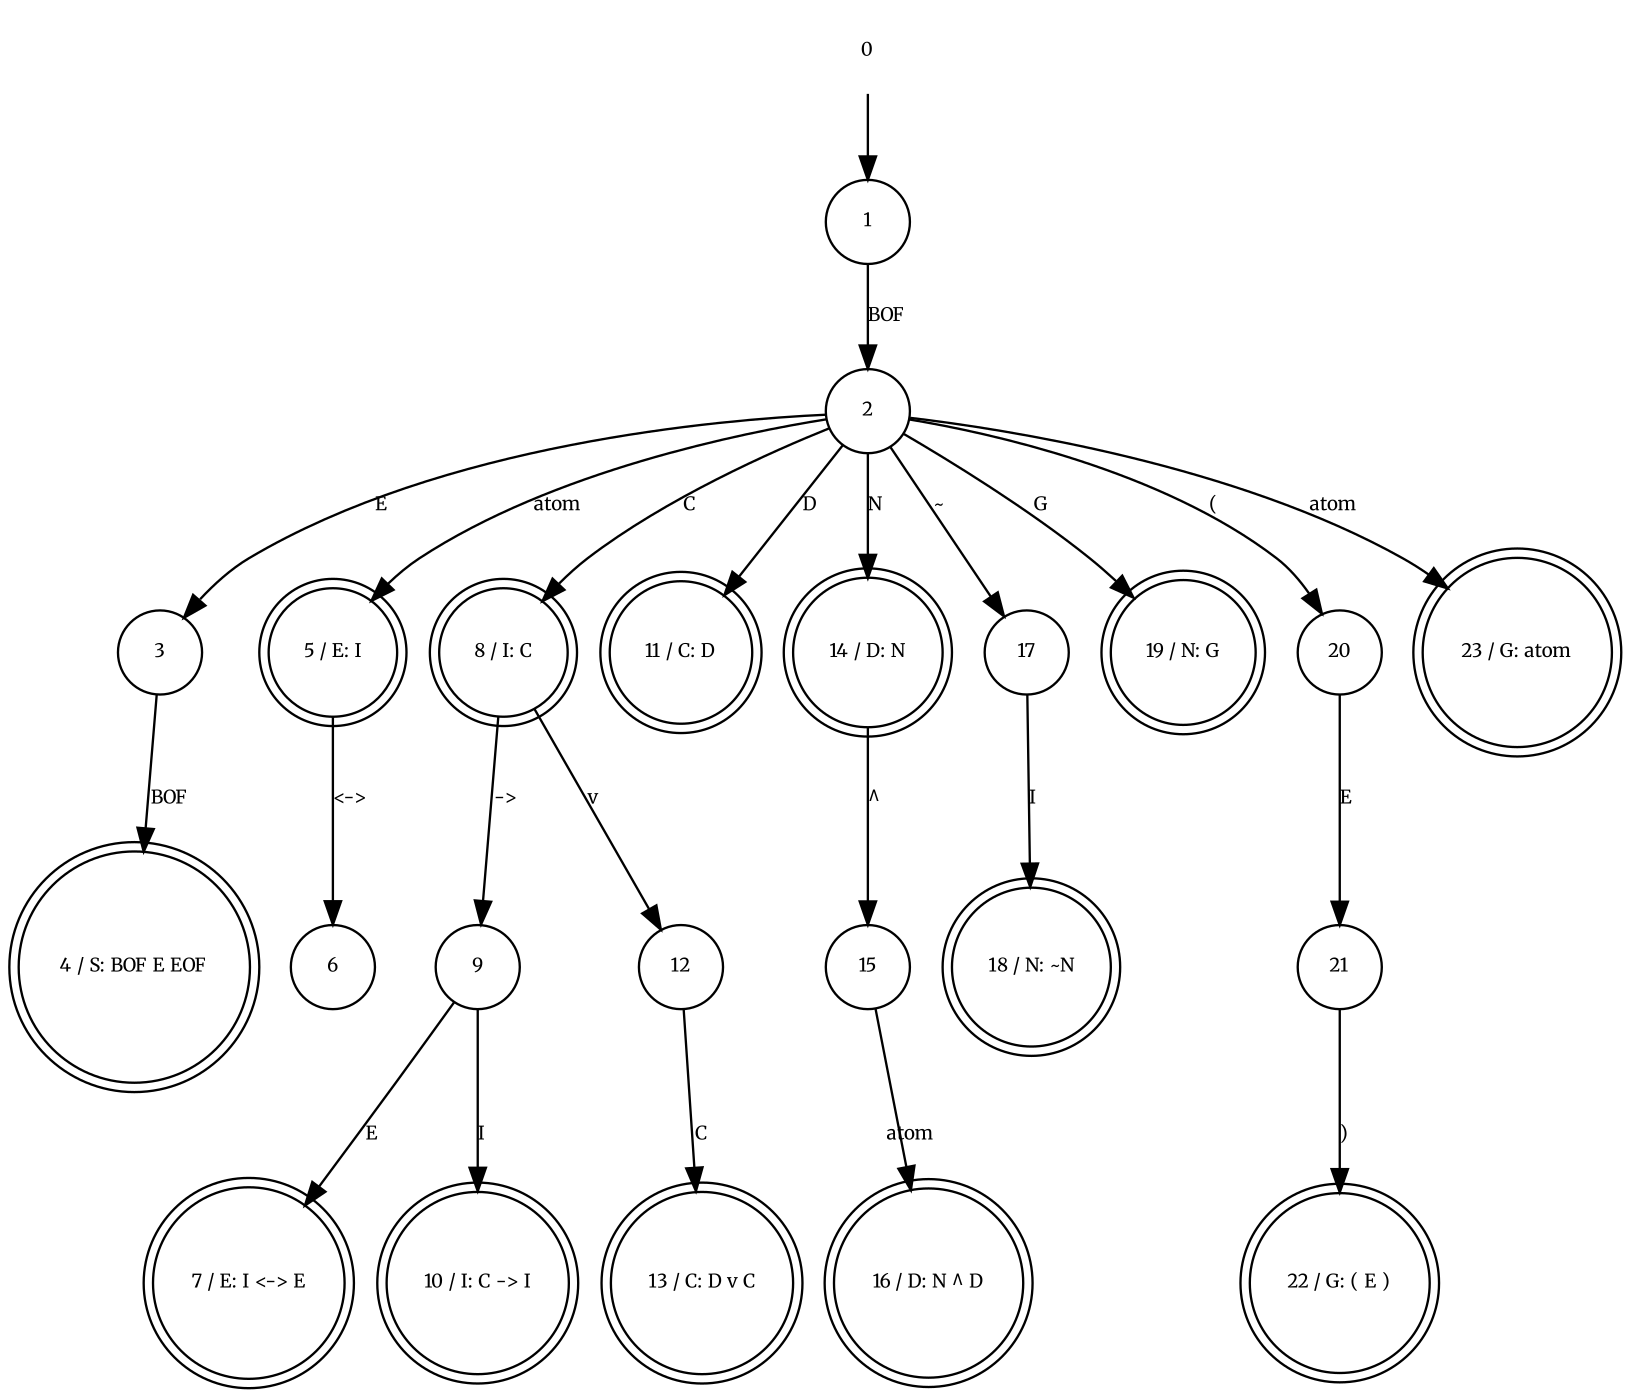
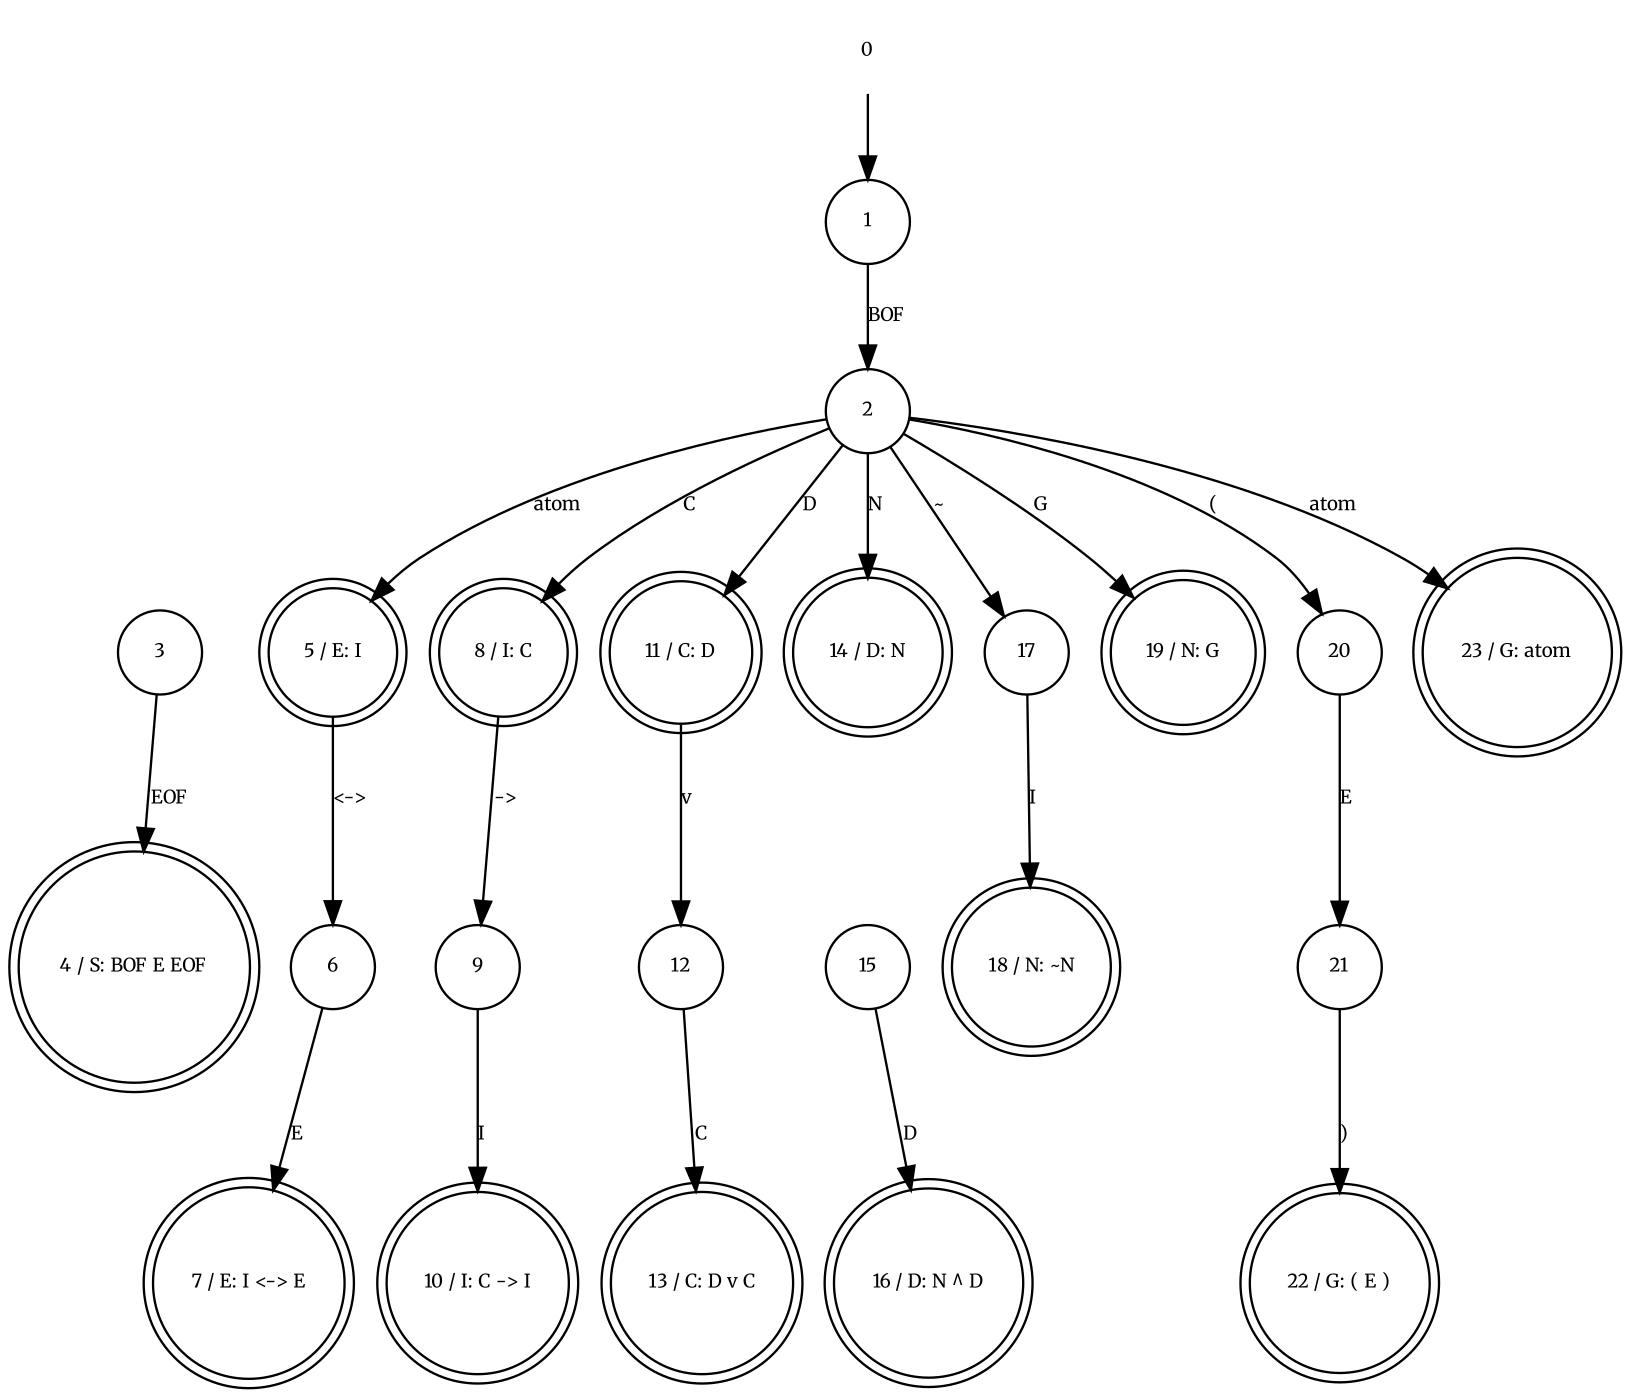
edge "2" -> "3": removed, label "E"
edge "3" -> "4 / S: BOF E EOF": label "BOF" -> "EOF"
edge "8 / I: C" -> "12": now "11 / C: D" -> "12"
edge "14 / D: N" -> "15": removed, label "^"
edge "9" -> "7 / E: I <-> E": now "6" -> "7 / E: I <-> E"
edge "15" -> "16 / D: N ^ D": label "atom" -> "D"
